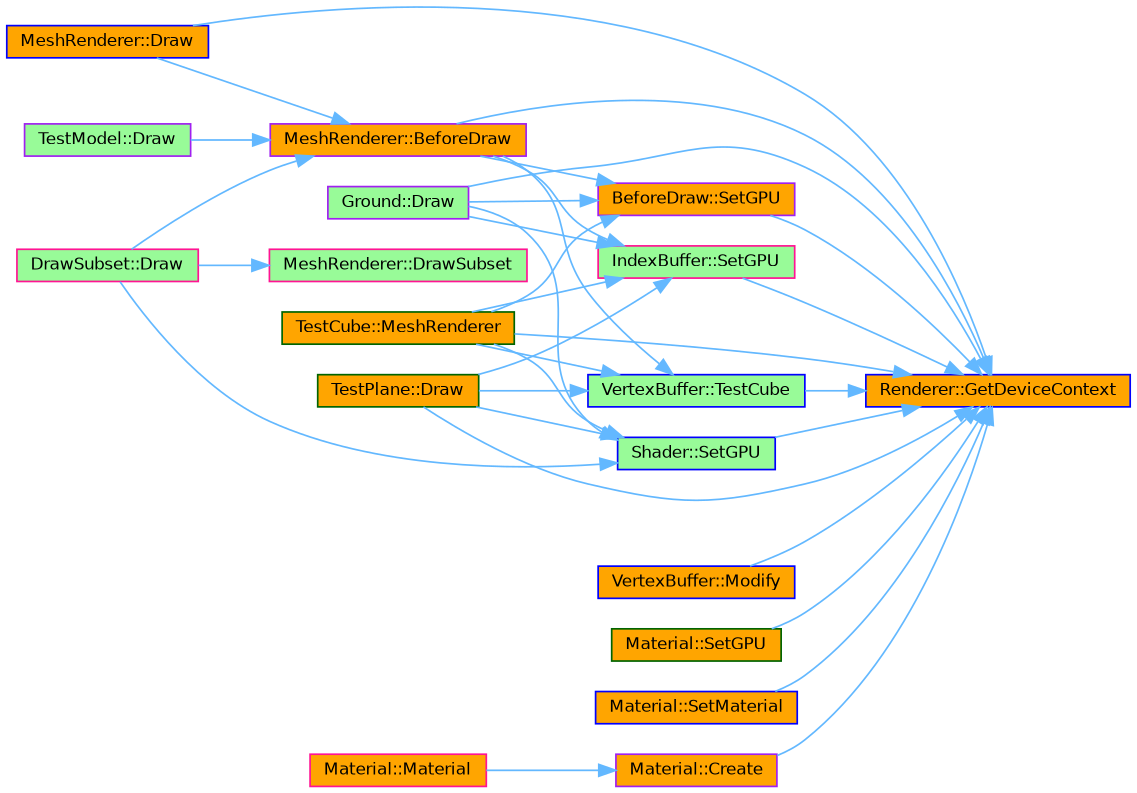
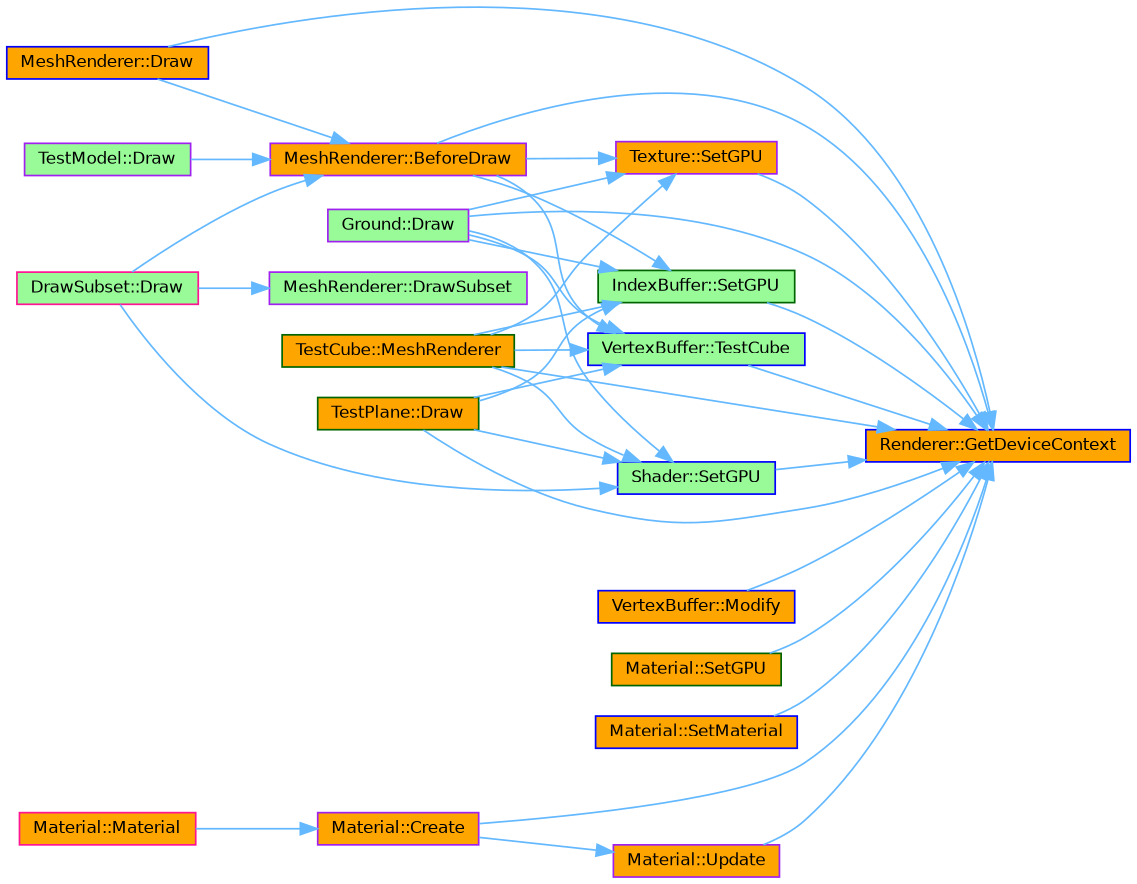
node "BeforeDraw::SetGPU": label "BeforeDraw::SetGPU" -> "Texture::SetGPU"
node "IndexBuffer::SetGPU": color deeppink -> darkgreen
node "MeshRenderer::DrawSubset": color deeppink -> purple
edge "Ground::Draw" -> "VertexBuffer::TestCube": added
node "Material::Update": added
